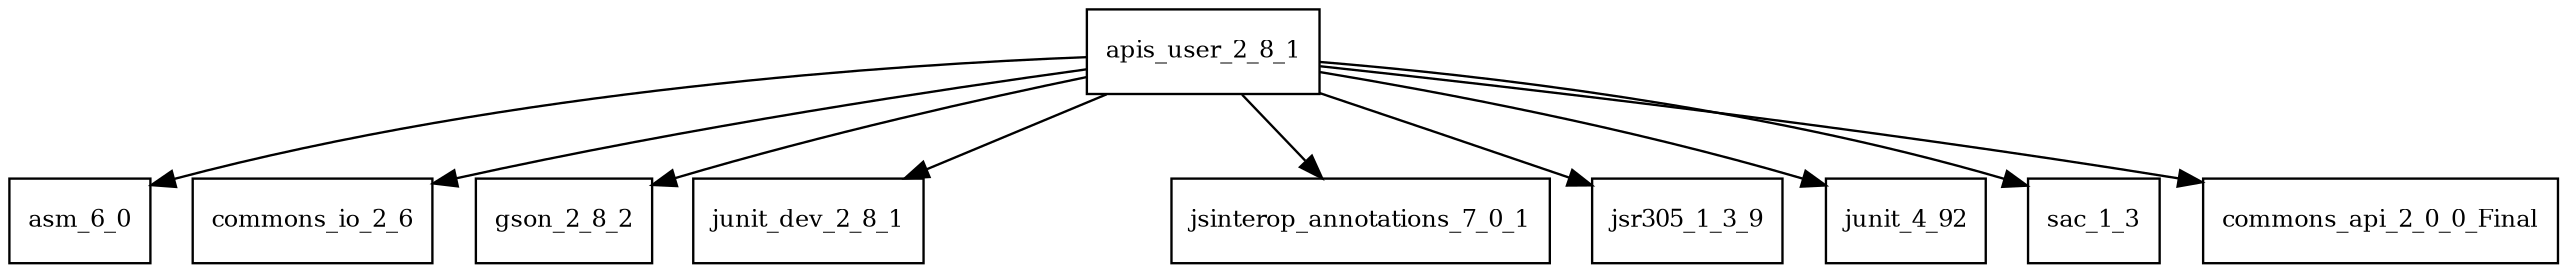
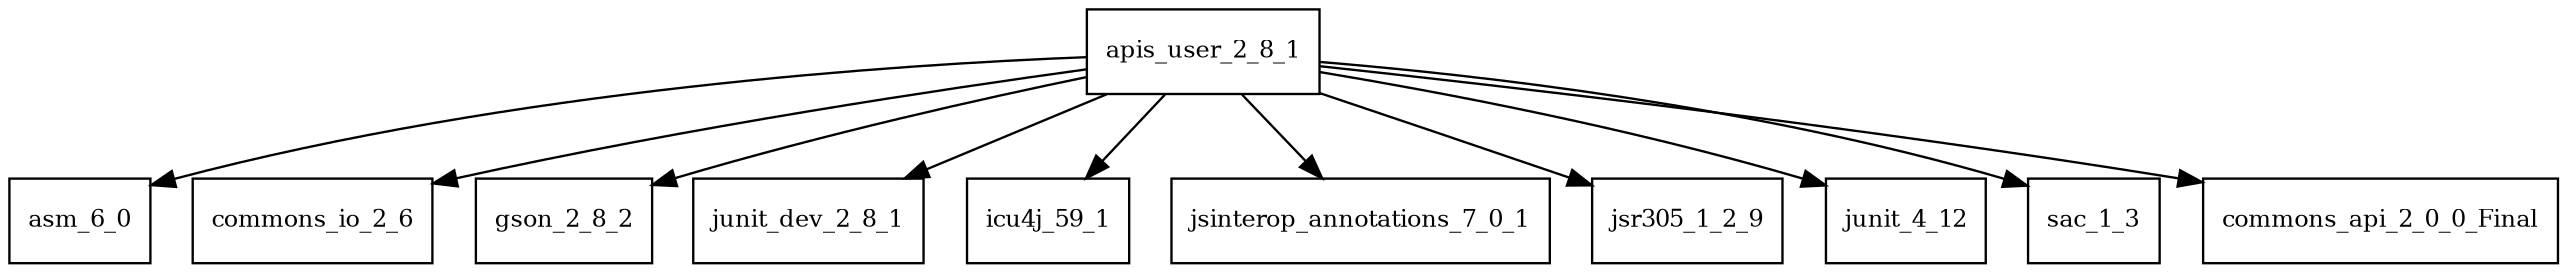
node "icu4j_59_1": added
node "jsr305_1_3_9": label "jsr305_1_3_9" -> "jsr305_1_2_9"
node "junit_4_92": label "junit_4_92" -> "junit_4_12"
